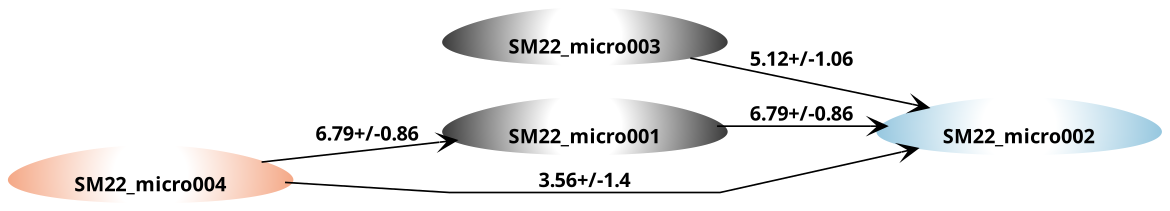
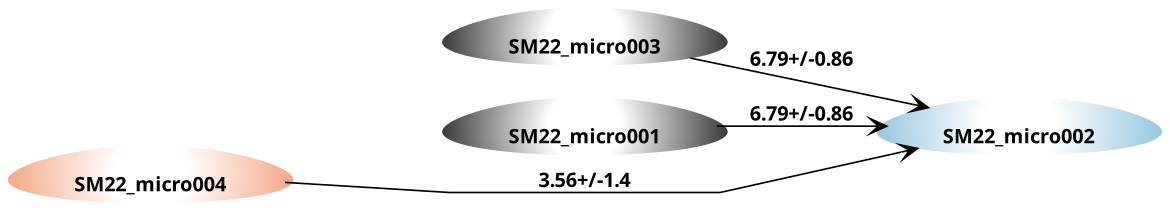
edge "SM22_micro003" -> "SM22_micro002": label "5.12+/-1.06" -> "6.79+/-0.86"
edge "SM22_micro004" -> "SM22_micro001": removed, label "6.79+/-0.86"
